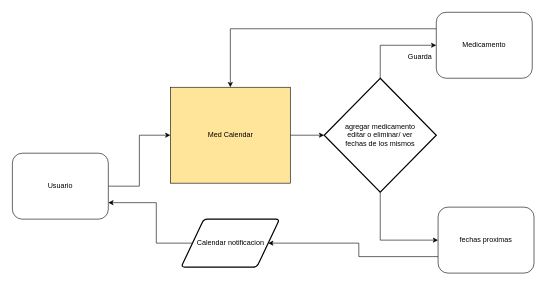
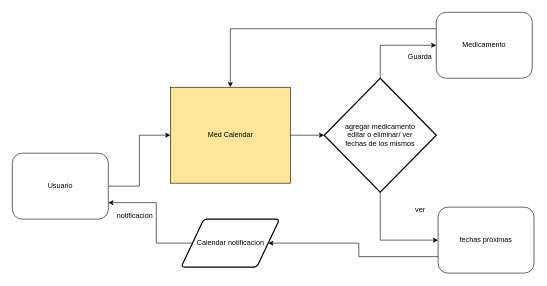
node "ver": added
node "notificacion": added
